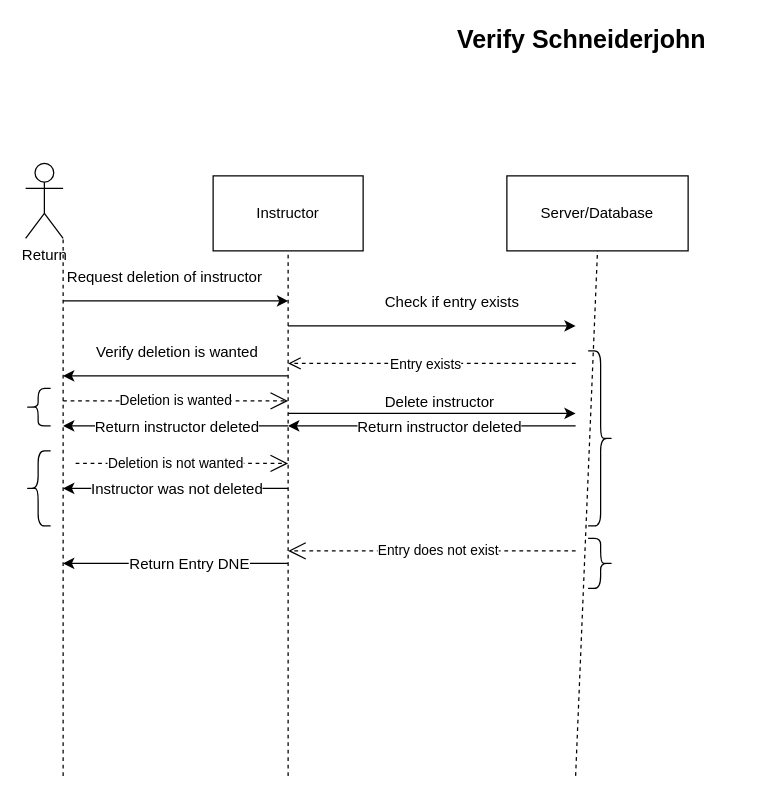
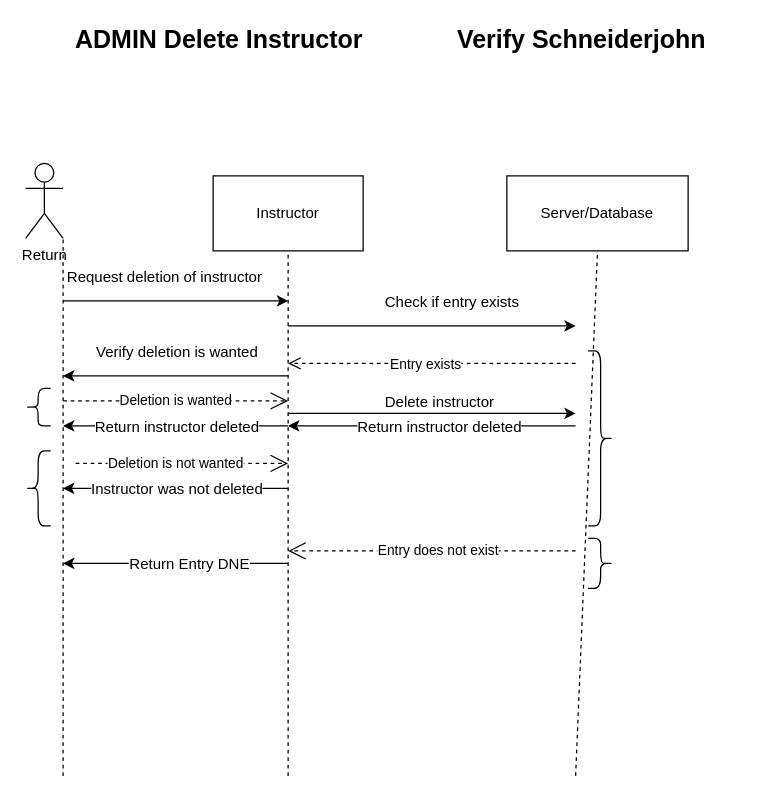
node "ADMIN Delete Instructor": added
